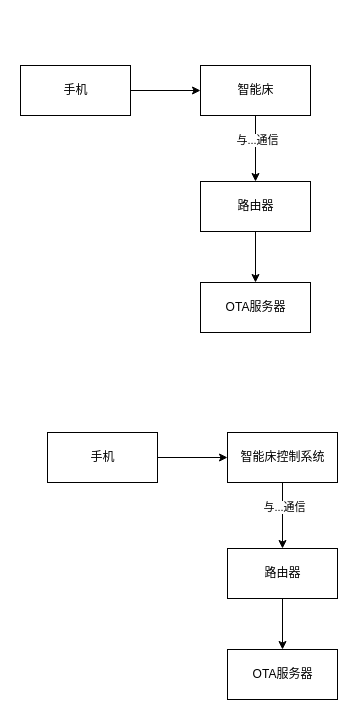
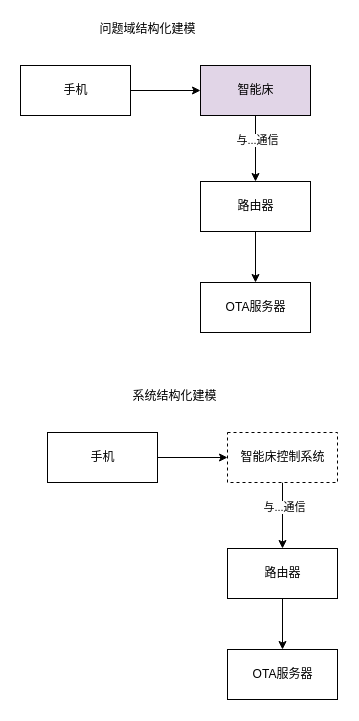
node "问题域结构化建模": added
node "智能床": fillcolor #ffffff -> #e1d5e7
node "系统结构化建模": added
node "智能床控制系统": style solid -> dashed
